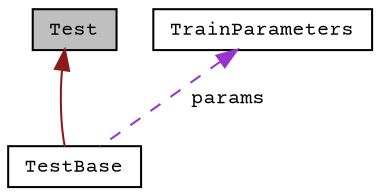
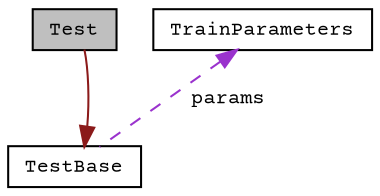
edge "TestBase" -> "Test": reversed
